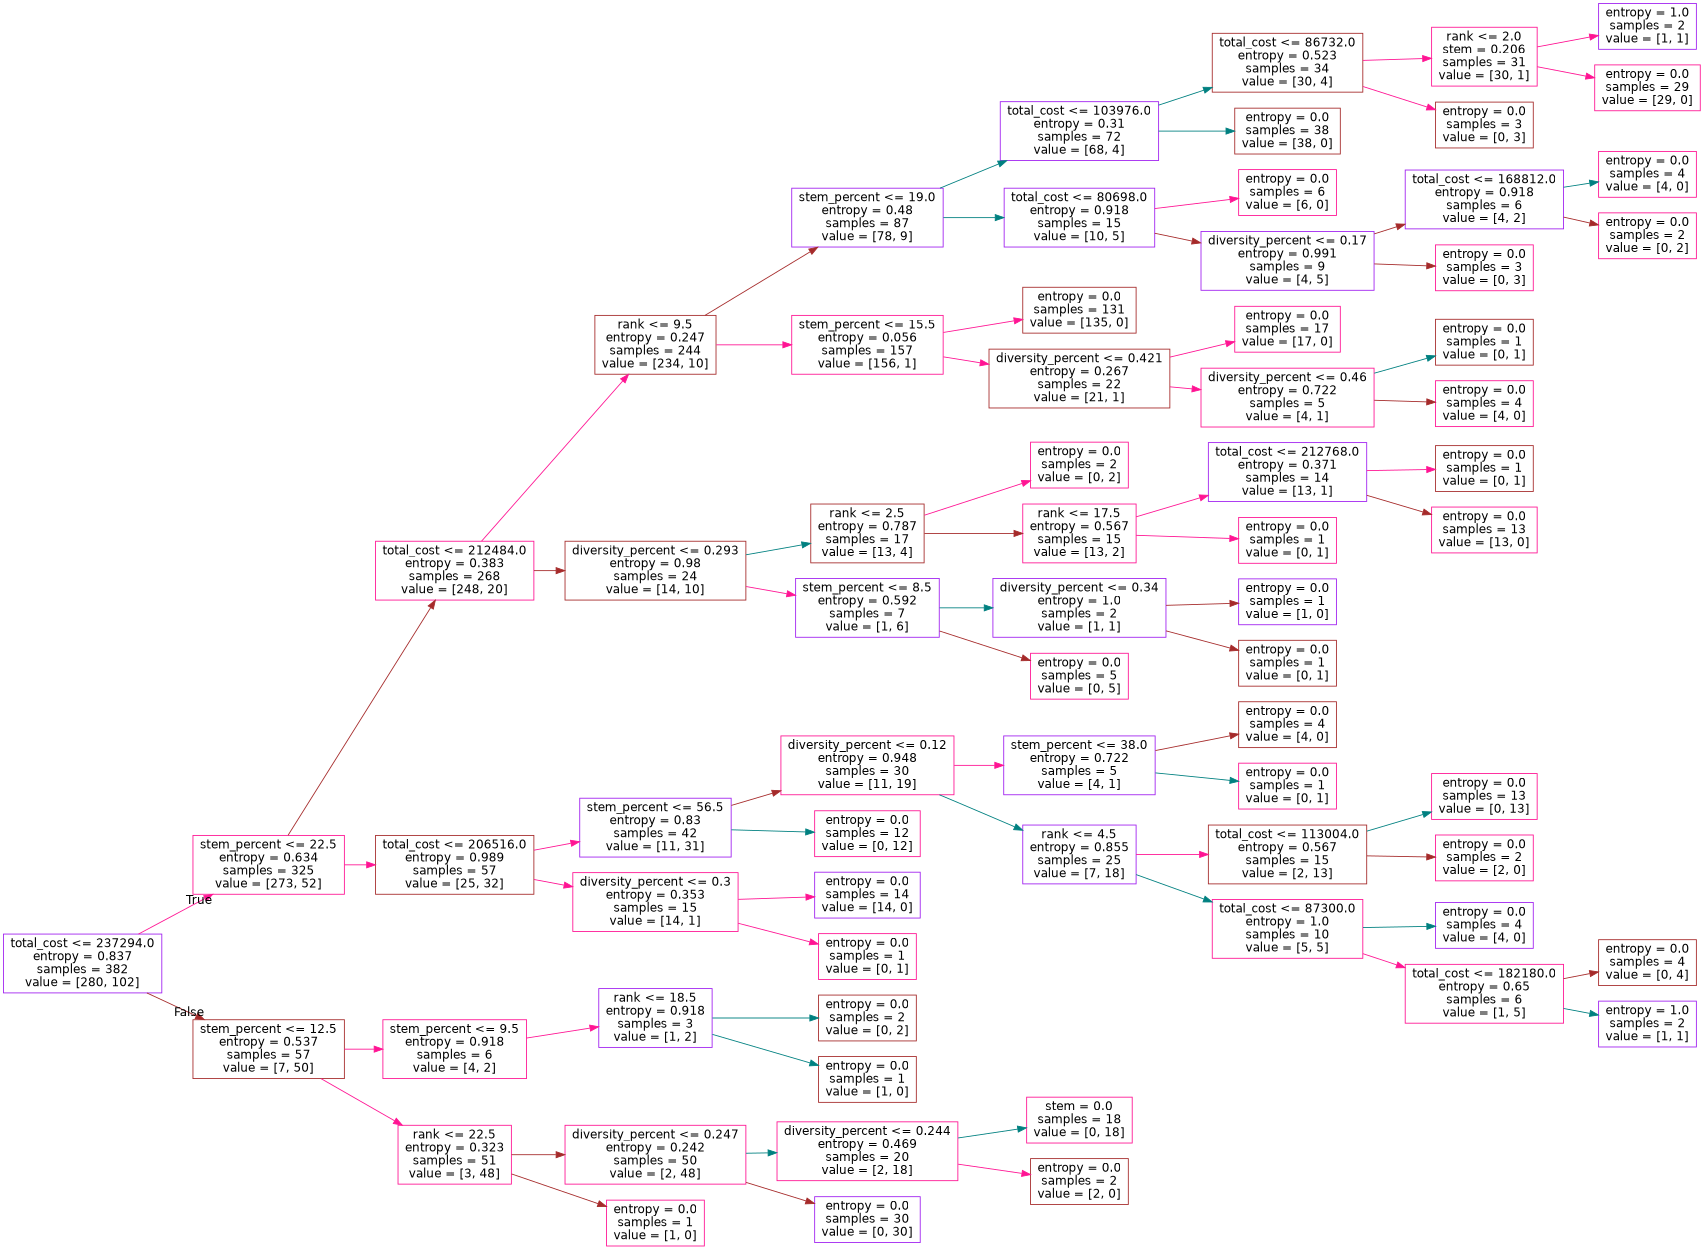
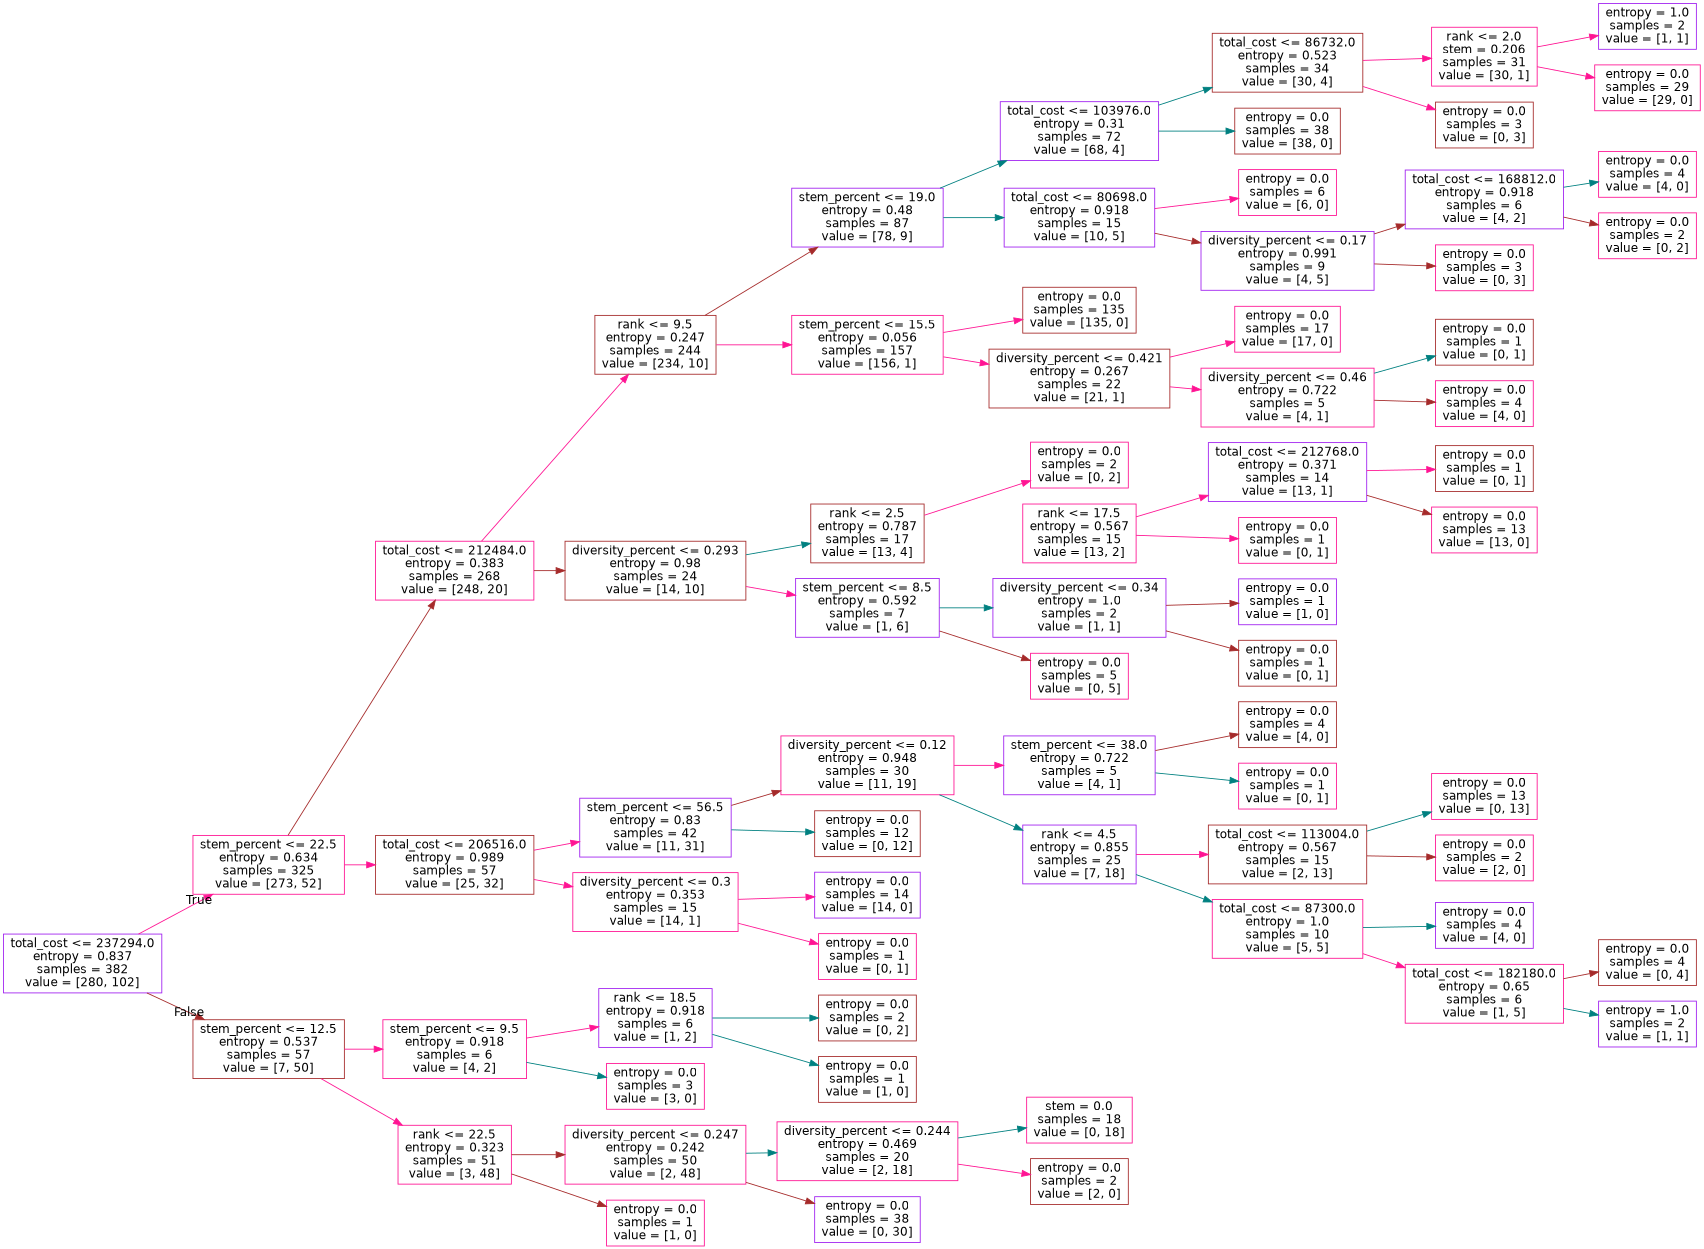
node "entropy = 0.0 samples = 131 value = [135, 0]": label "entropy = 0.0 samples = 131 value = [135, 0]" -> "entropy = 0.0 samples = 135 value = [135, 0]"
edge "rank <= 2.5 entropy = 0.787 samples = 17 value = [13, 4]" -> "rank <= 17.5 entropy = 0.567 samples = 15 value = [13, 2]": removed
node "entropy = 0.0 samples = 12 value = [0, 12]": color deeppink -> brown
node "rank <= 18.5 entropy = 0.918 samples = 3 value = [1, 2]": label "rank <= 18.5 entropy = 0.918 samples = 3 value = [1, 2]" -> "rank <= 18.5 entropy = 0.918 samples = 6 value = [1, 2]"
node "entropy = 0.0 samples = 3 value = [3, 0]": added
node "entropy = 0.0 samples = 30 value = [0, 30]": label "entropy = 0.0 samples = 30 value = [0, 30]" -> "entropy = 0.0 samples = 38 value = [0, 30]"
